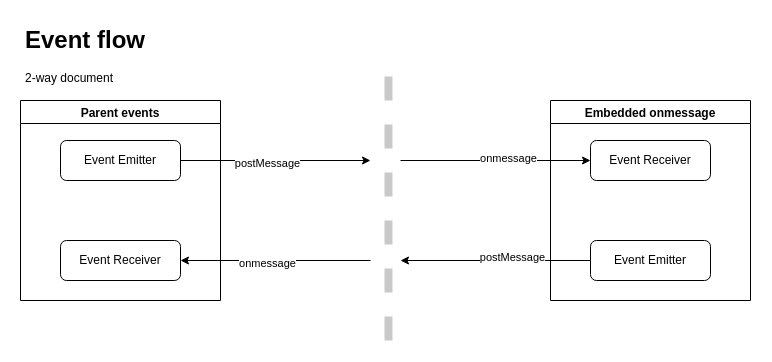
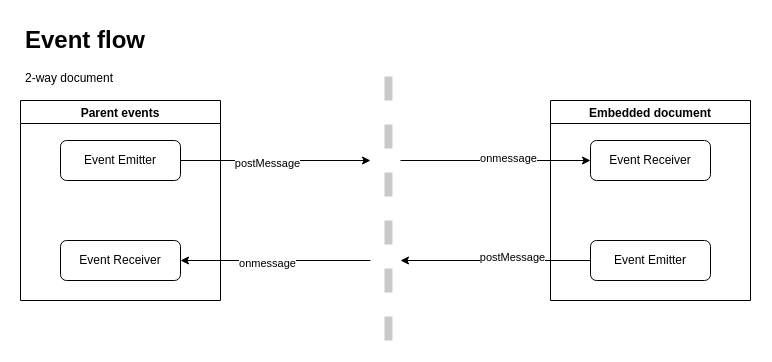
node "Embedded onmessage": label "Embedded onmessage" -> "Embedded document"
